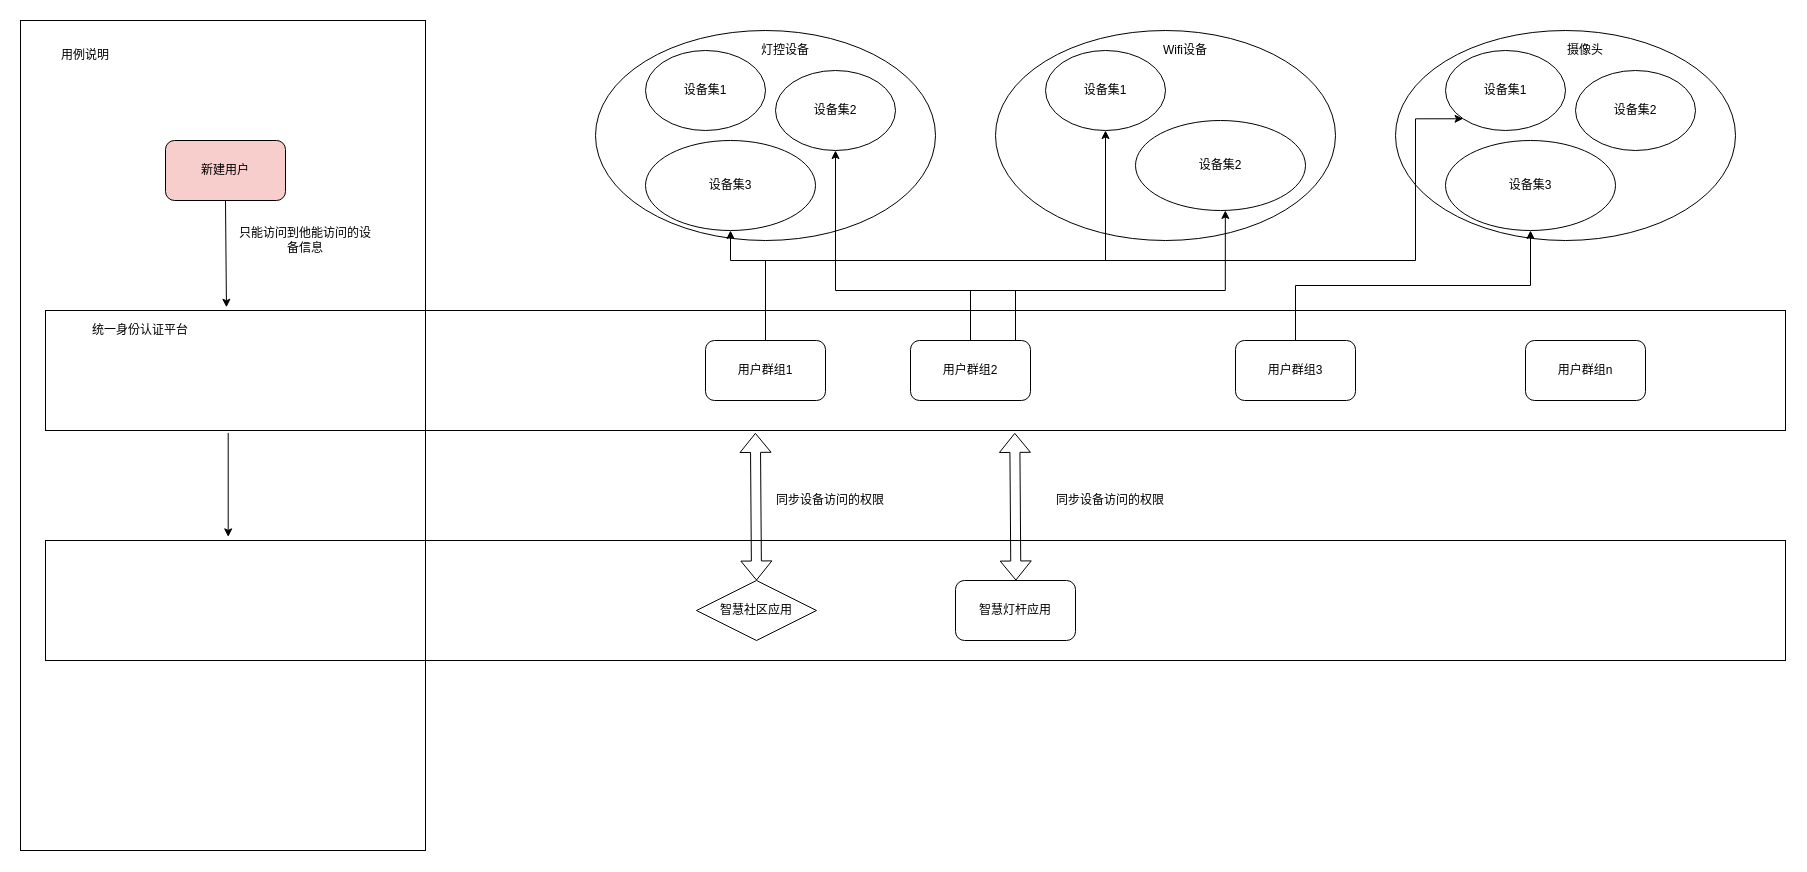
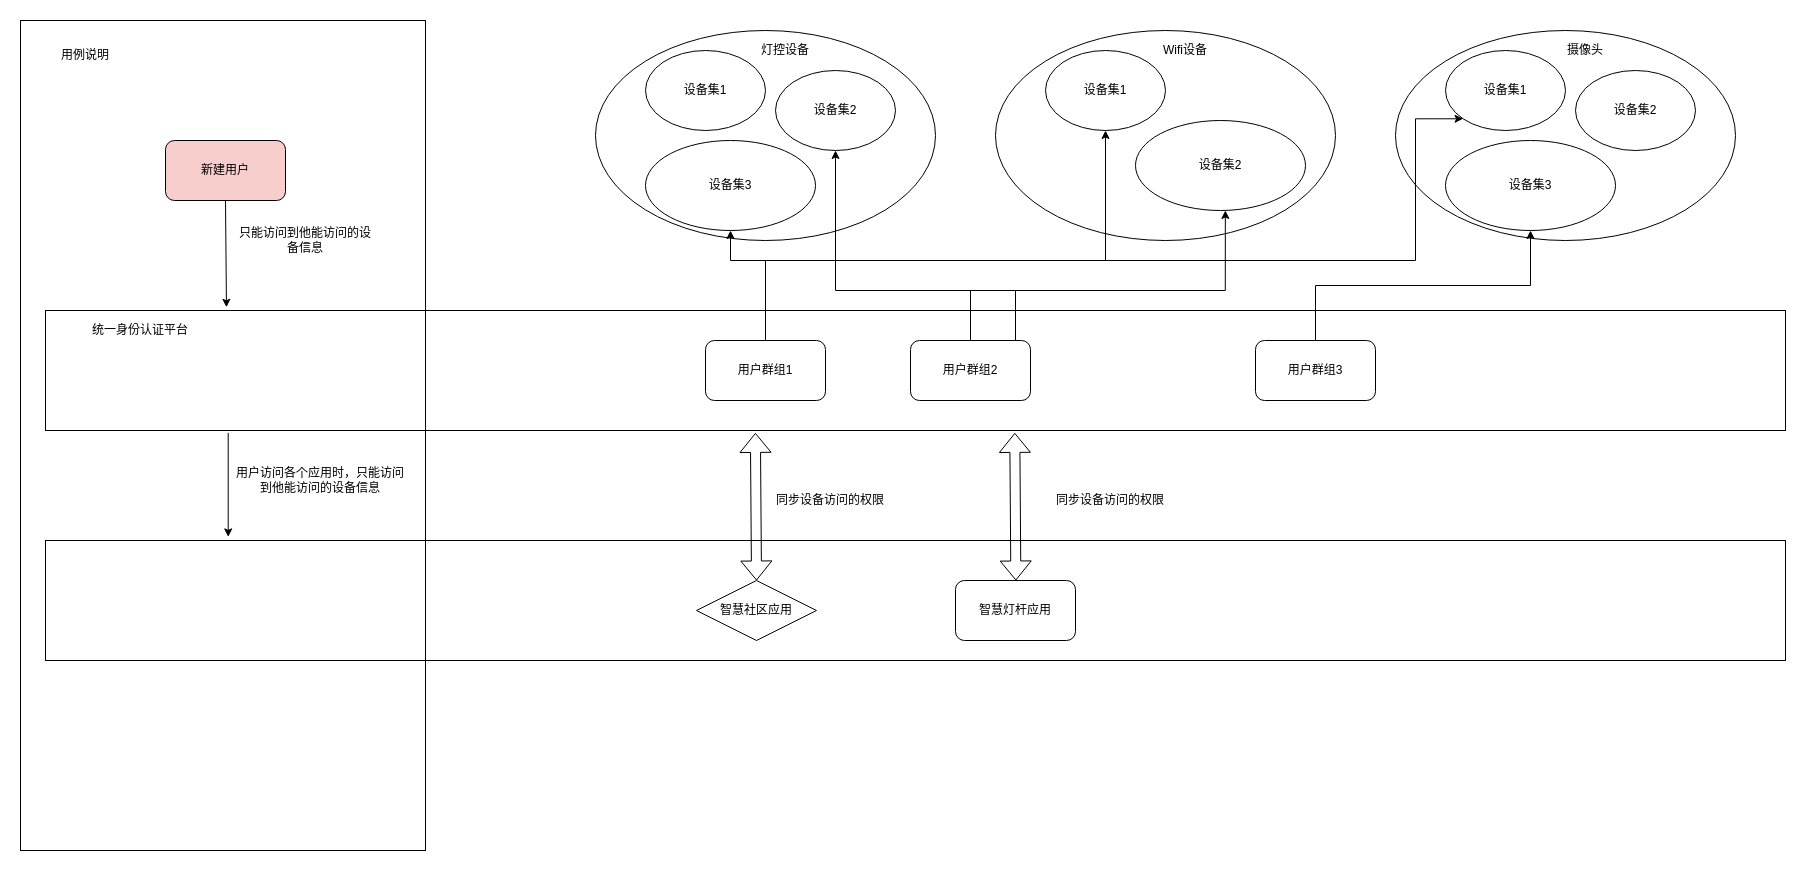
node "用户群组3": moved (1296, 371) -> (1316, 371)
node "用户群组n": removed
node "用户访问各个应用时，只能访问到他能访问的设备信息": added
